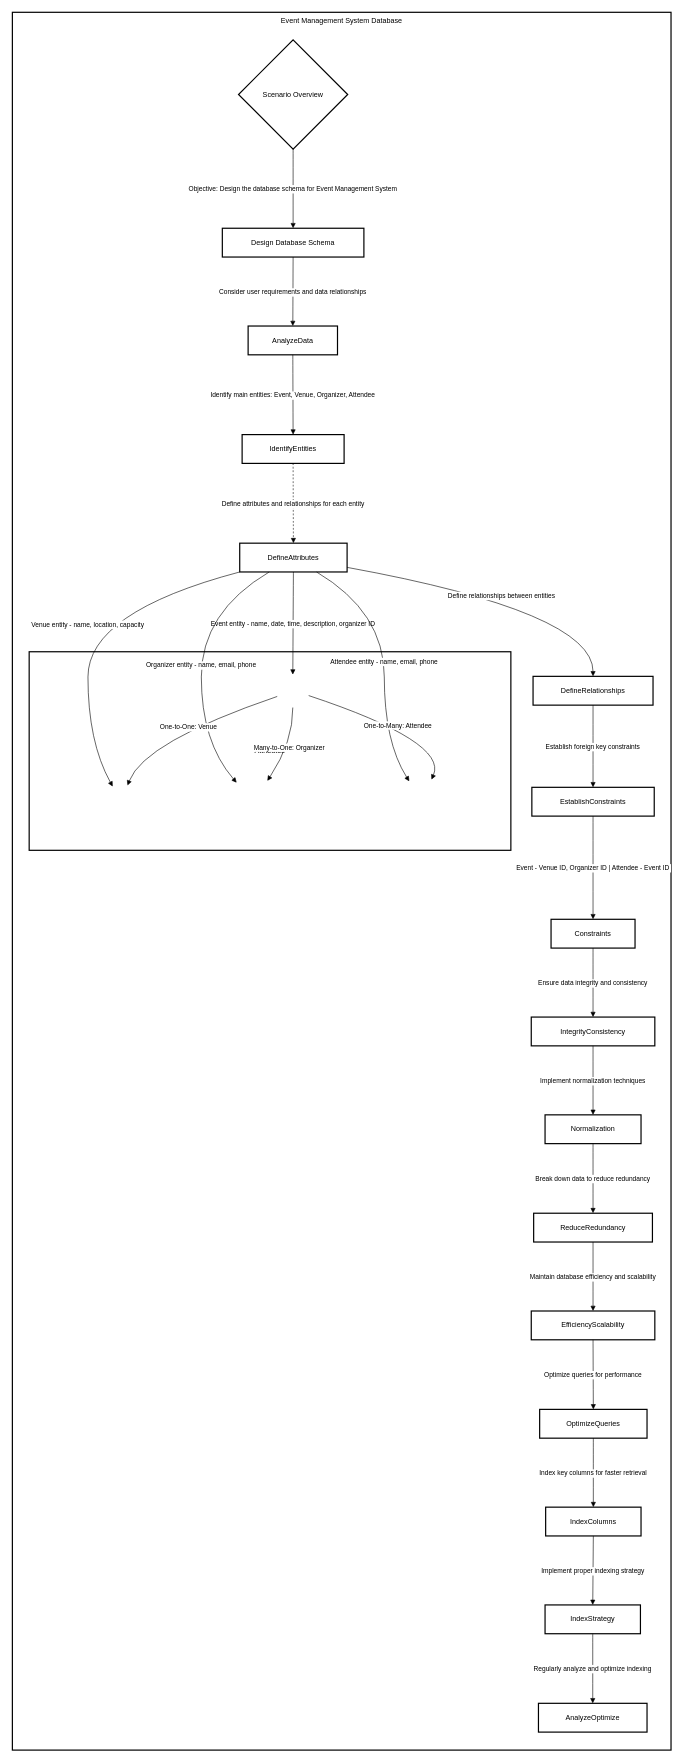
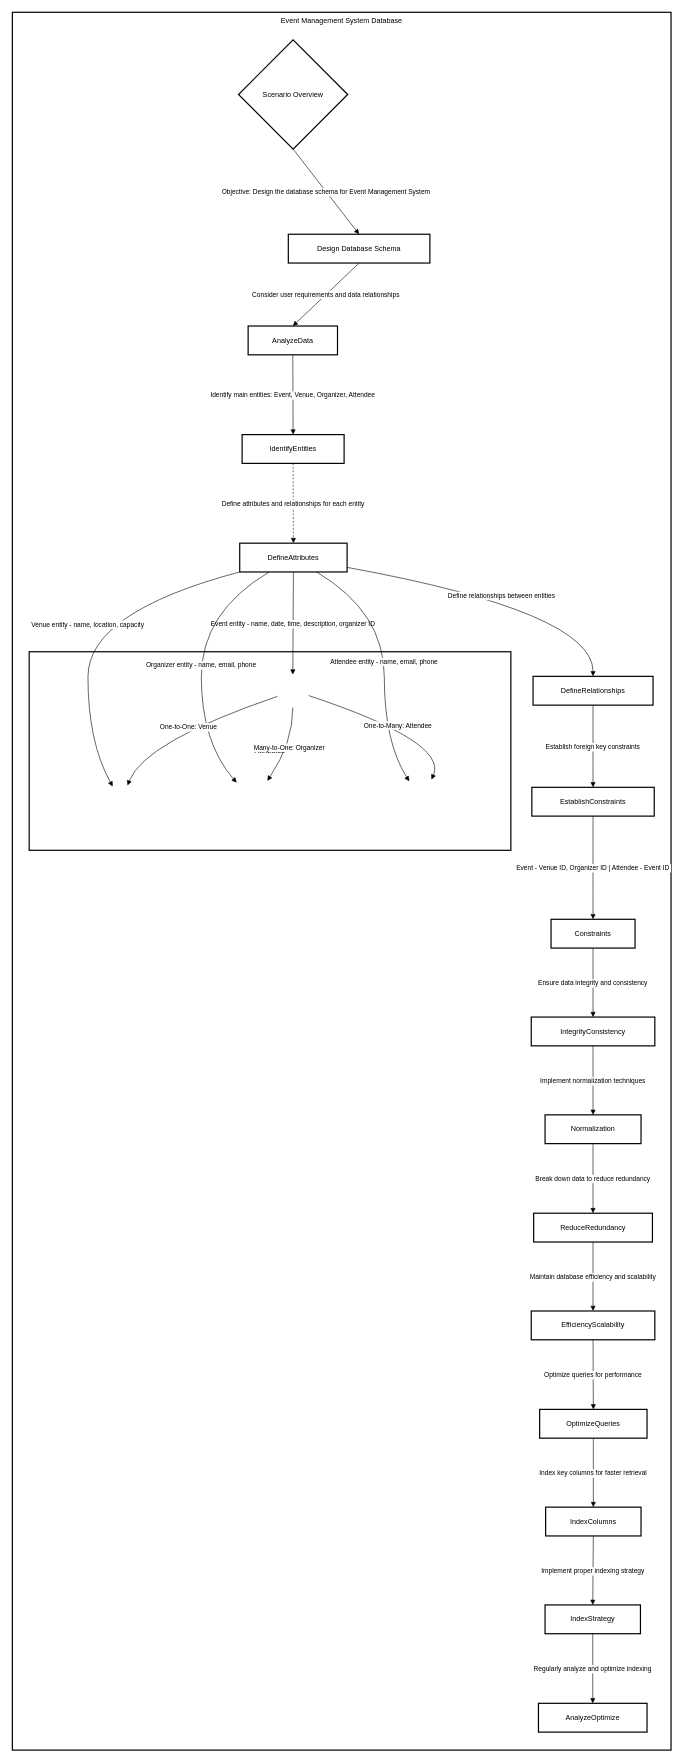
node "Design Database Schema": moved (293, 243) -> (359, 249)
